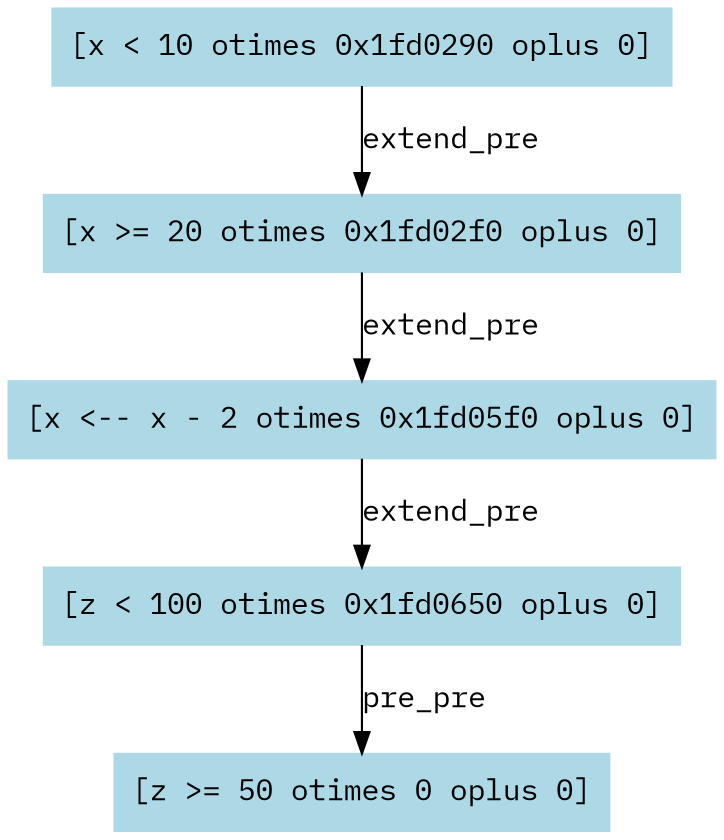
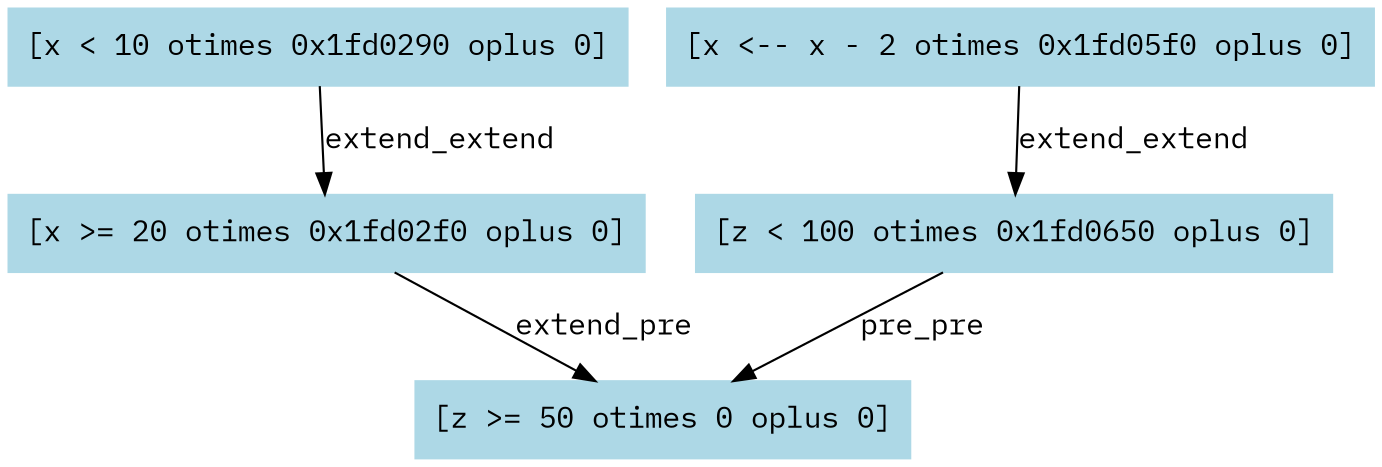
edge "[x < 10 otimes 0x1fd0290 oplus 0]" -> "[x >= 20 otimes 0x1fd02f0 oplus 0]": label "extend_pre" -> "extend_extend"
edge "[x >= 20 otimes 0x1fd02f0 oplus 0]" -> "[x <-- x - 2 otimes 0x1fd05f0 oplus 0]": now "[x >= 20 otimes 0x1fd02f0 oplus 0]" -> "[z >= 50 otimes 0 oplus 0]"
edge "[x <-- x - 2 otimes 0x1fd05f0 oplus 0]" -> "[z < 100 otimes 0x1fd0650 oplus 0]": label "extend_pre" -> "extend_extend"
